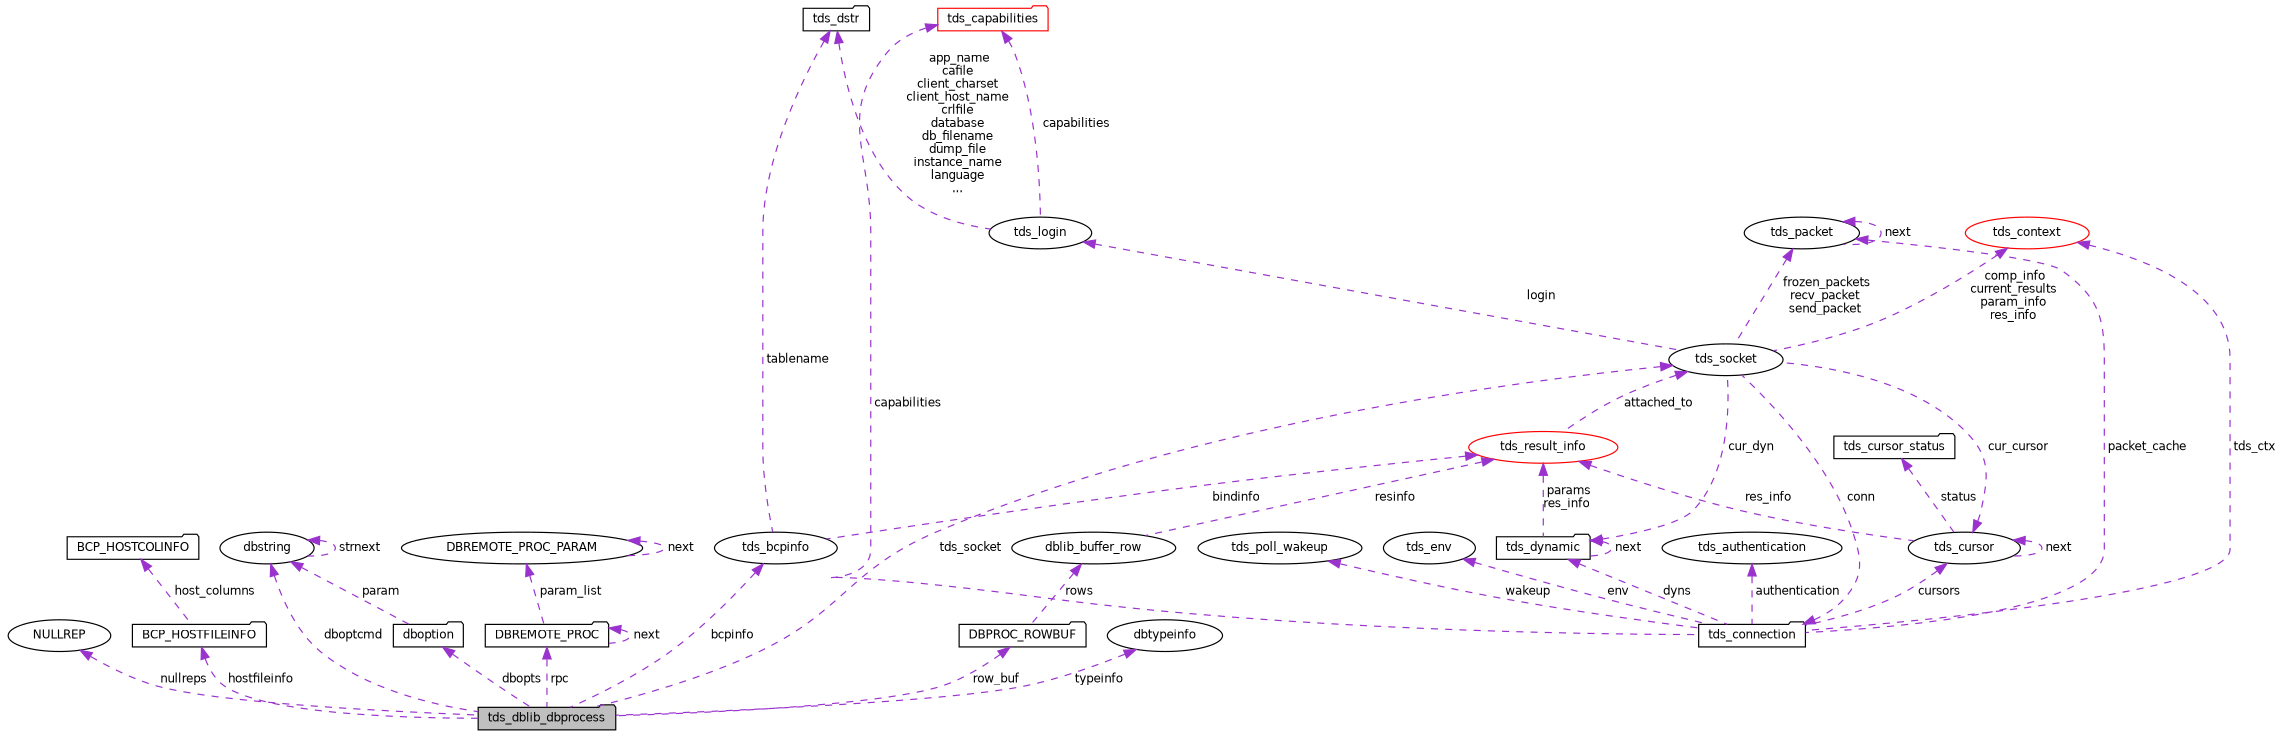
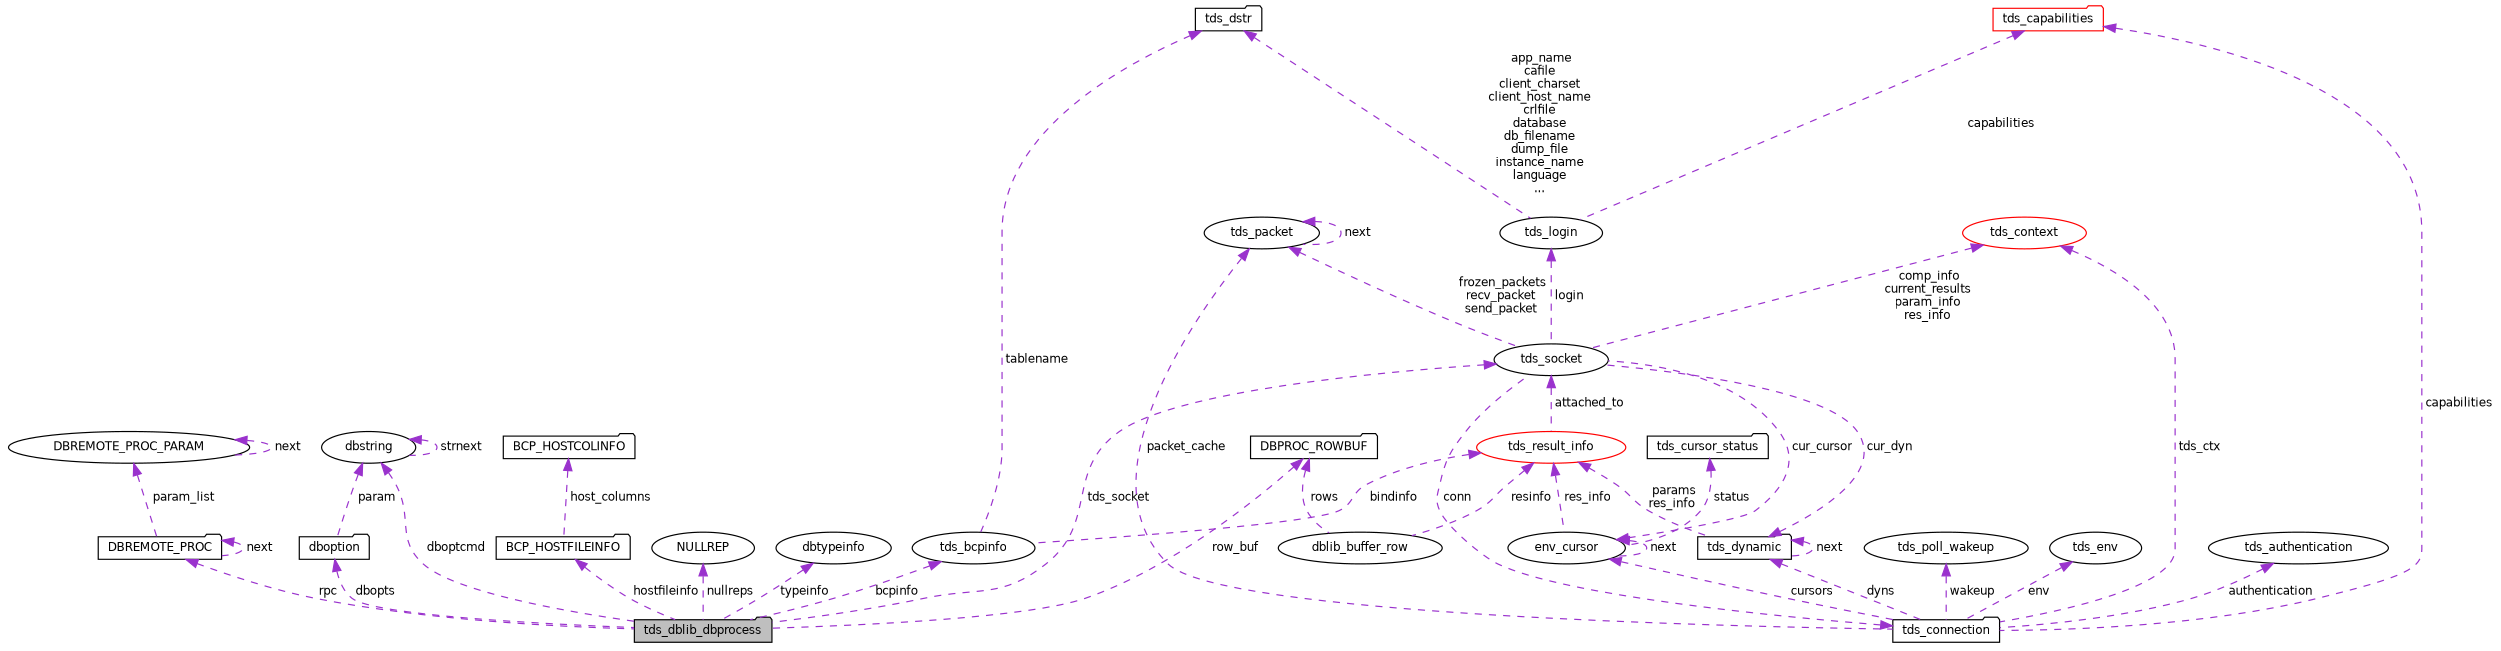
node "tds_cursor": label "tds_cursor" -> "env_cursor"
edge "DBPROC_ROWBUF" -> "dblib_buffer_row": reversed
